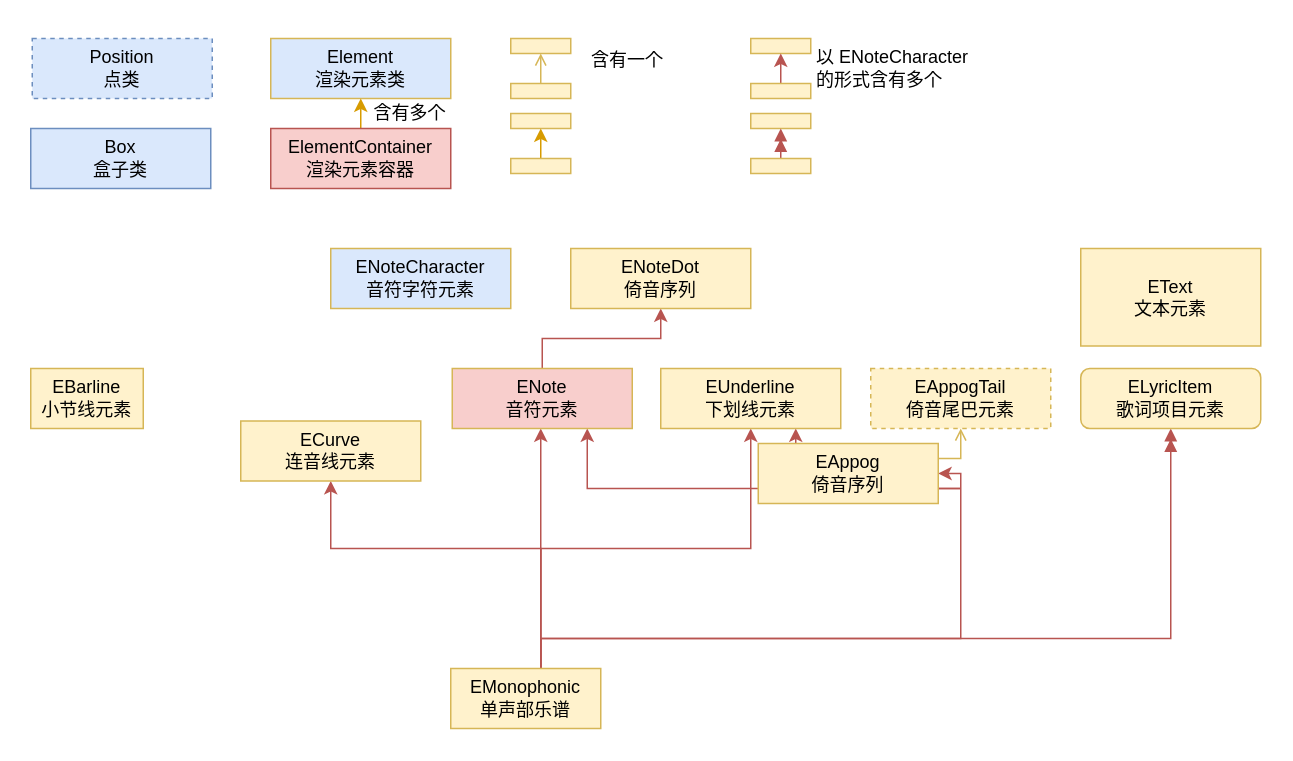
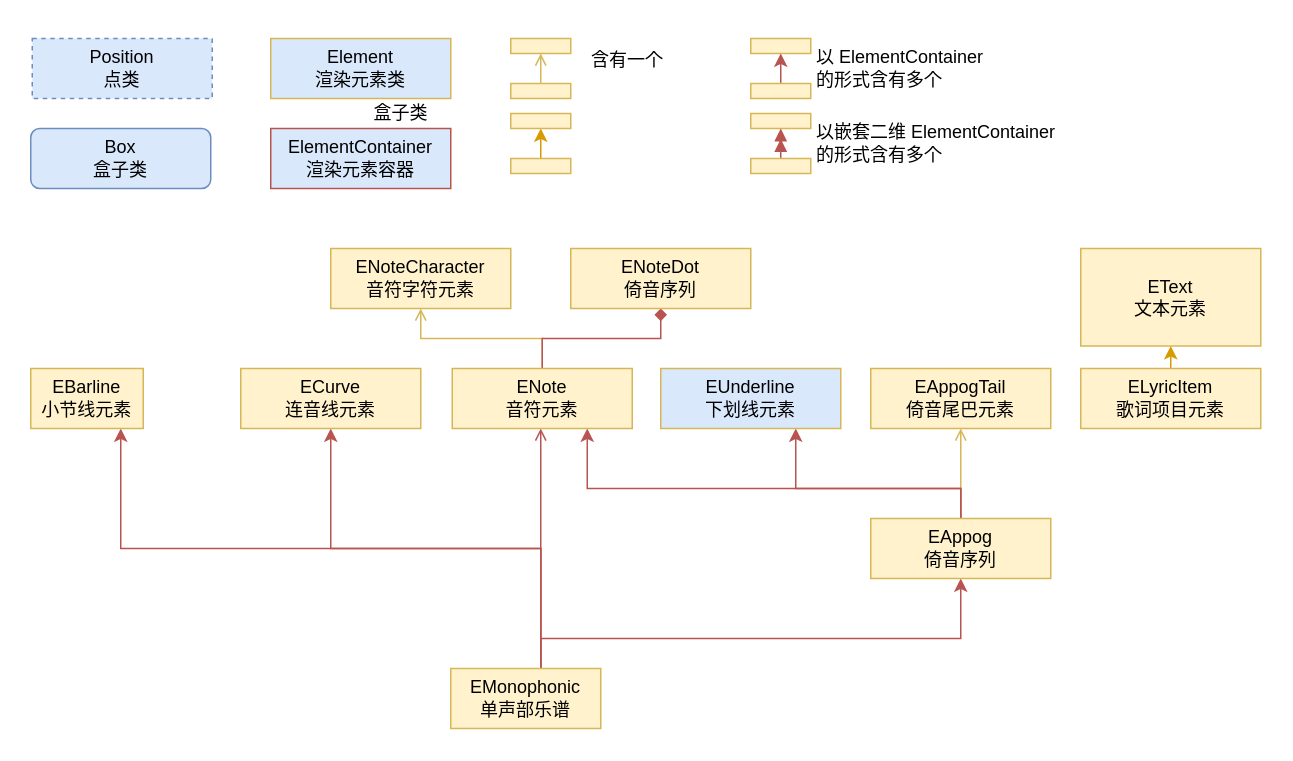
node "以 ENoteCharacter 的形式含有多个": label "以 ENoteCharacter 的形式含有多个" -> "以 ElementContainer 的形式含有多个"
node "含有多个": label "含有多个" -> "盒子类"
edge "ElementContainer 渲染元素容器" -> "Element 渲染元素类": removed
node "以嵌套二维 ElementContainer 的形式含有多个": added
node "Box 盒子类": shape rectangle -> rounded rectangle
node "ElementContainer 渲染元素容器": fillcolor #f8cecc -> #dae8fc
node "ENoteCharacter 音符字符元素": fillcolor #dae8fc -> #fff2cc
edge "ENote 音符元素" -> "ENoteDot 倚音序列": arrowhead classic -> diamond
edge "ENote 音符元素" -> "ENoteCharacter 音符字符元素": added
edge "ELyricItem 歌词项目元素" -> "EText 文本元素": added
node "ENote 音符元素": fillcolor #f8cecc -> #fff2cc
node "EUnderline 下划线元素": fillcolor #fff2cc -> #dae8fc
node "EAppogTail 倚音尾巴元素": style dashed -> solid
node "ELyricItem 歌词项目元素": shape rounded rectangle -> rectangle
edge "EMonophonic 单声部乐谱" -> "ENote 音符元素": arrowhead classic -> open
node "ECurve 连音线元素": moved (331, 451) -> (331, 398)
node "EAppog 倚音序列": moved (848, 473) -> (961, 548)
edge "EMonophonic 单声部乐谱" -> "EBarline 小节线元素": added
edge "EMonophonic 单声部乐谱" -> "EUnderline 下划线元素": removed
edge "EMonophonic 单声部乐谱" -> "ELyricItem 歌词项目元素": removed
